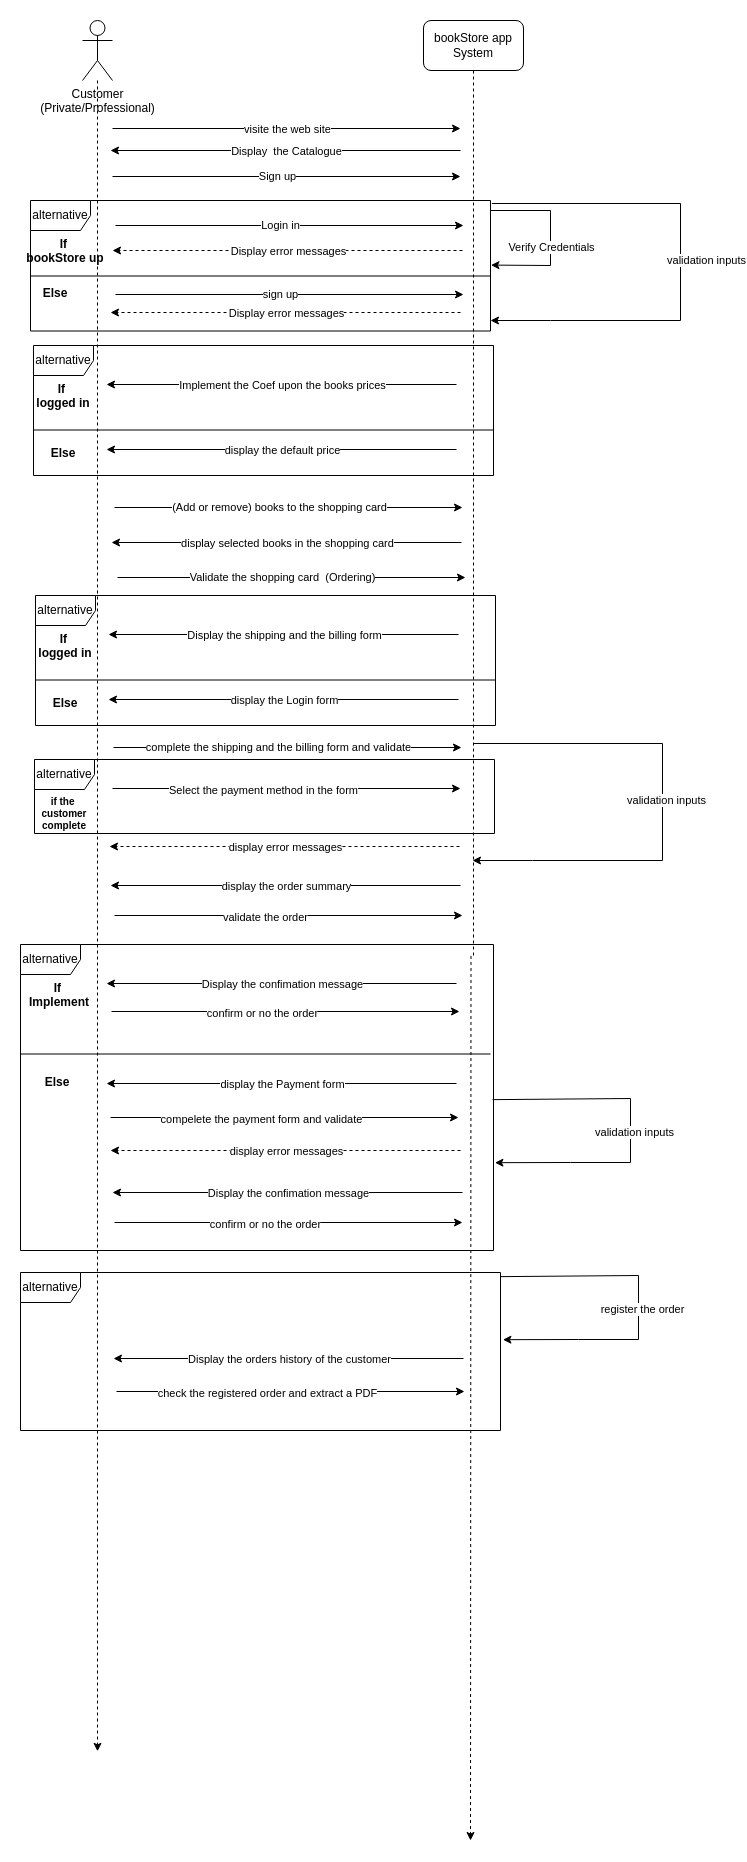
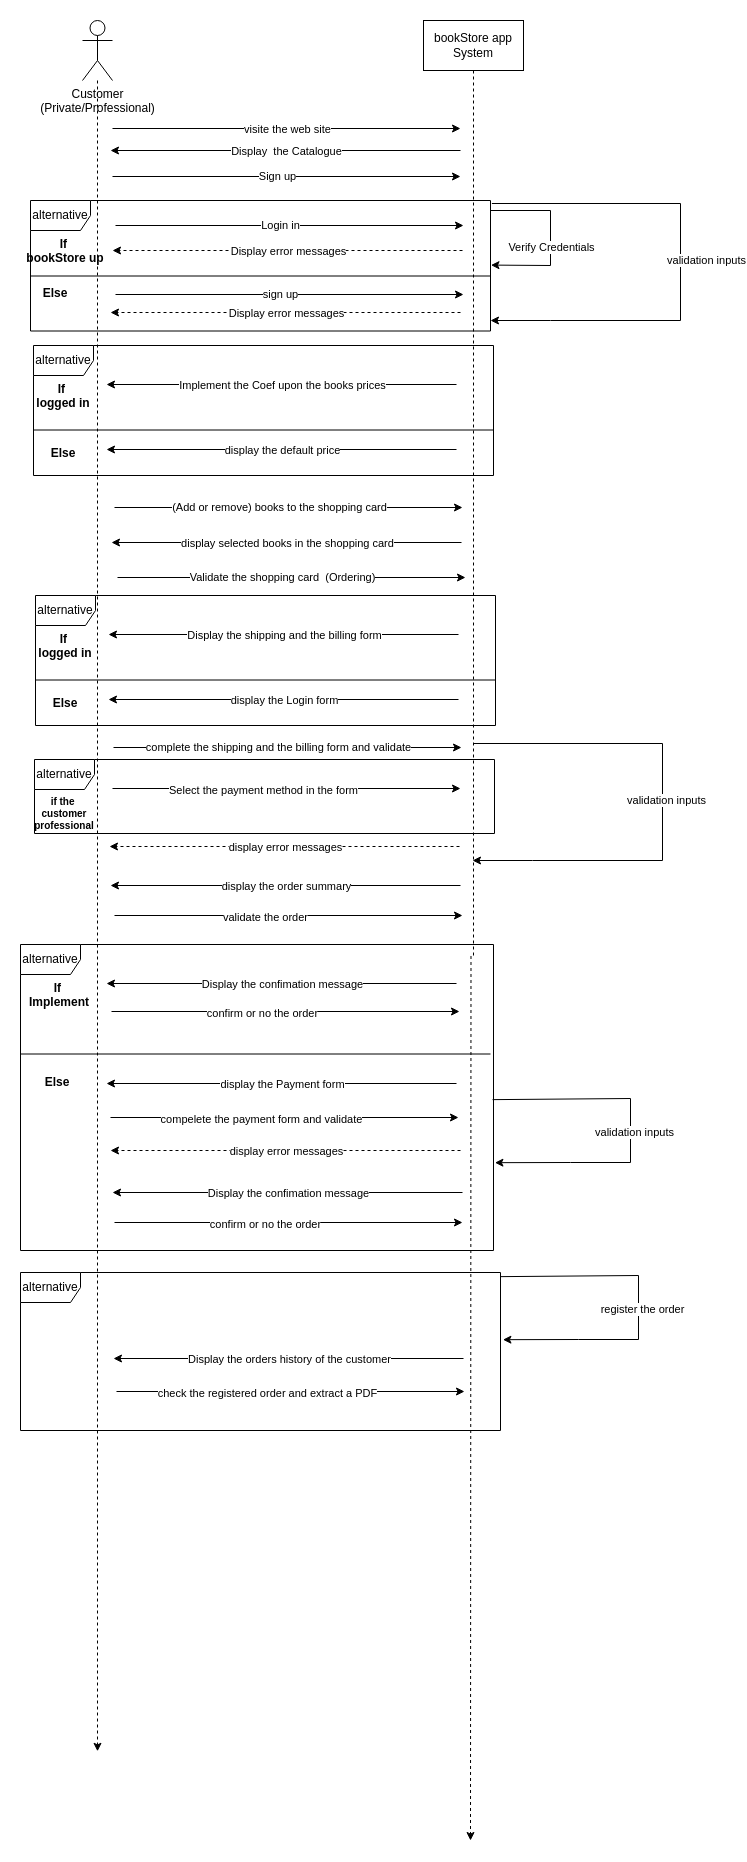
node "bookStore app System": shape rounded rectangle -> rectangle
node "if the customer complete": label "if the customer complete" -> "if the customer professional"
